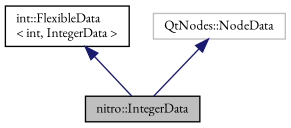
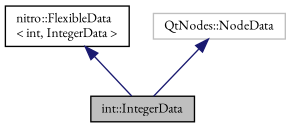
node "int::FlexibleData < int, IntegerData >": label "int::FlexibleData < int, IntegerData >" -> "nitro::FlexibleData < int, IntegerData >"
node "nitro::IntegerData": label "nitro::IntegerData" -> "int::IntegerData"
